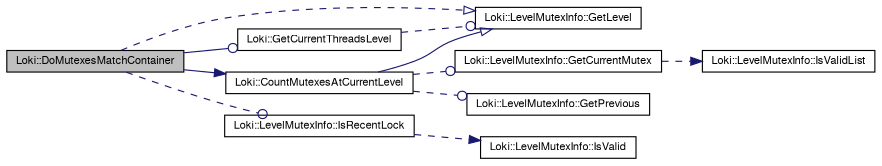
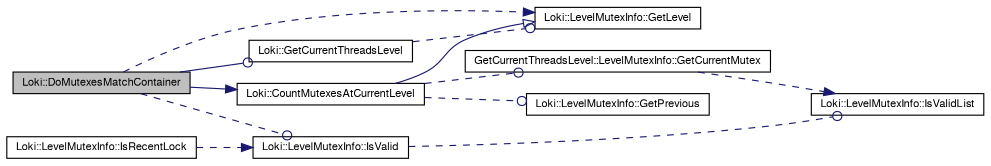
edge "Loki::DoMutexesMatchContainer" -> "Loki::LevelMutexInfo::GetLevel": arrowhead onormal -> normal
node "Loki::LevelMutexInfo::GetCurrentMutex": label "Loki::LevelMutexInfo::GetCurrentMutex" -> "GetCurrentThreadsLevel::LevelMutexInfo::GetCurrentMutex"
edge "Loki::DoMutexesMatchContainer" -> "Loki::LevelMutexInfo::IsRecentLock": now "Loki::DoMutexesMatchContainer" -> "Loki::LevelMutexInfo::IsValid"
edge "Loki::LevelMutexInfo::IsValid" -> "Loki::LevelMutexInfo::IsValidList": added
